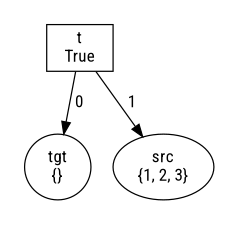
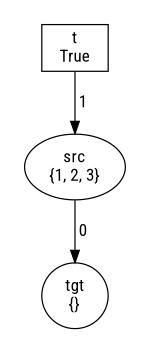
edge "t True" -> "tgt {}": now "src {1, 2, 3}" -> "tgt {}"
